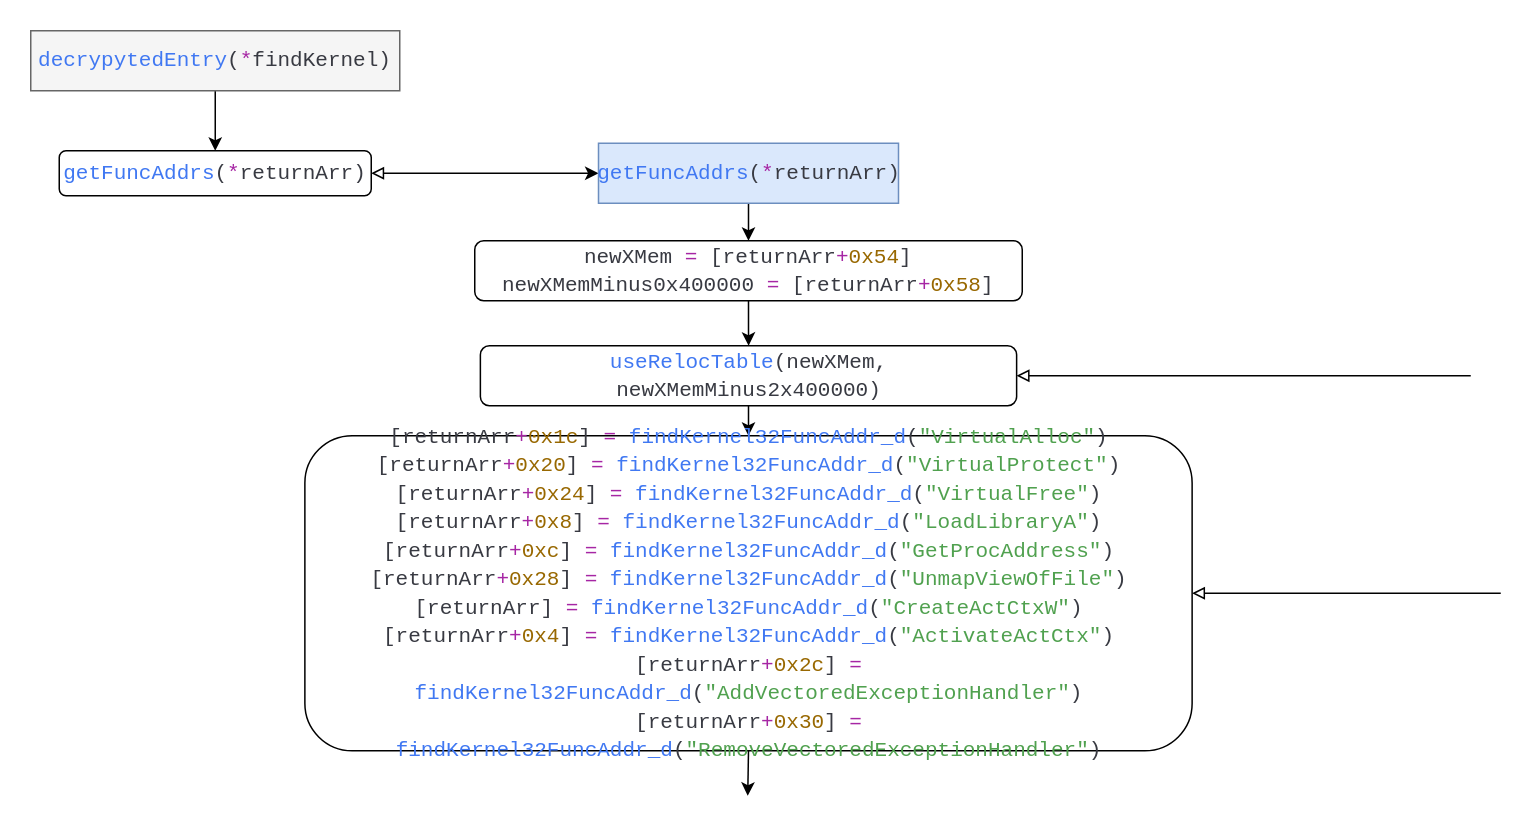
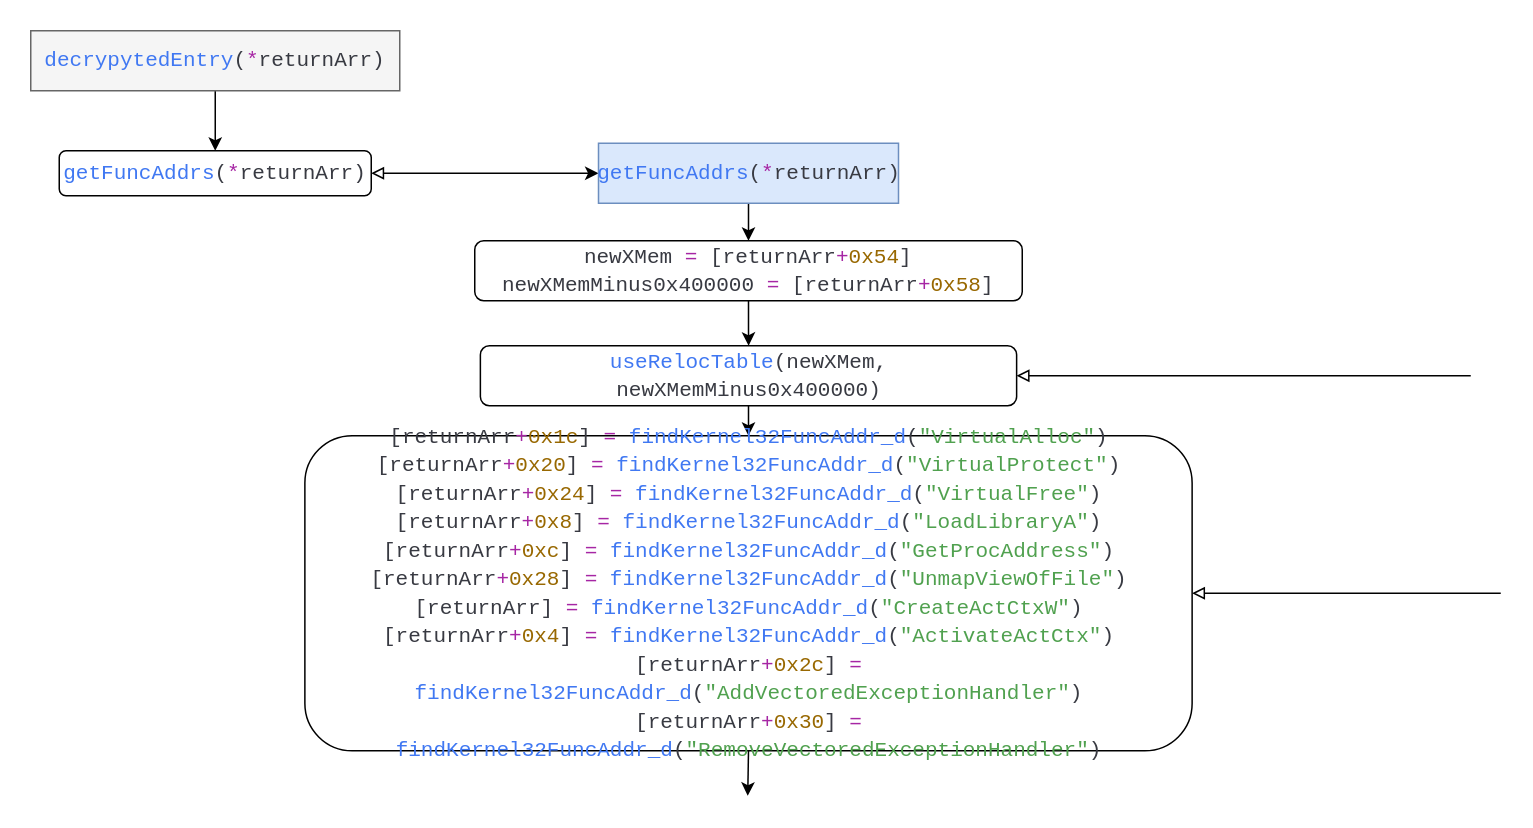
node "decrypytedEntry(*findKernel)": label "decrypytedEntry(*findKernel)" -> "decrypytedEntry(*returnArr)"
node "useRelocTable(newXMem, newXMemMinus2x400000)": label "useRelocTable(newXMem, newXMemMinus2x400000)" -> "useRelocTable(newXMem, newXMemMinus0x400000)"
